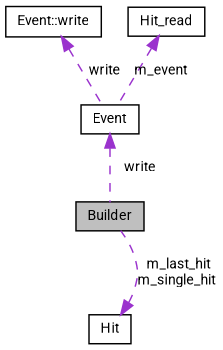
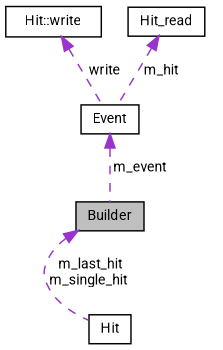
node "Event::write": label "Event::write" -> "Hit::write"
edge "Event" -> "Hit_read": label " m_event" -> " m_hit"
edge "Builder" -> "Event": label " write" -> " m_event"
edge "Builder" -> "Hit": reversed
